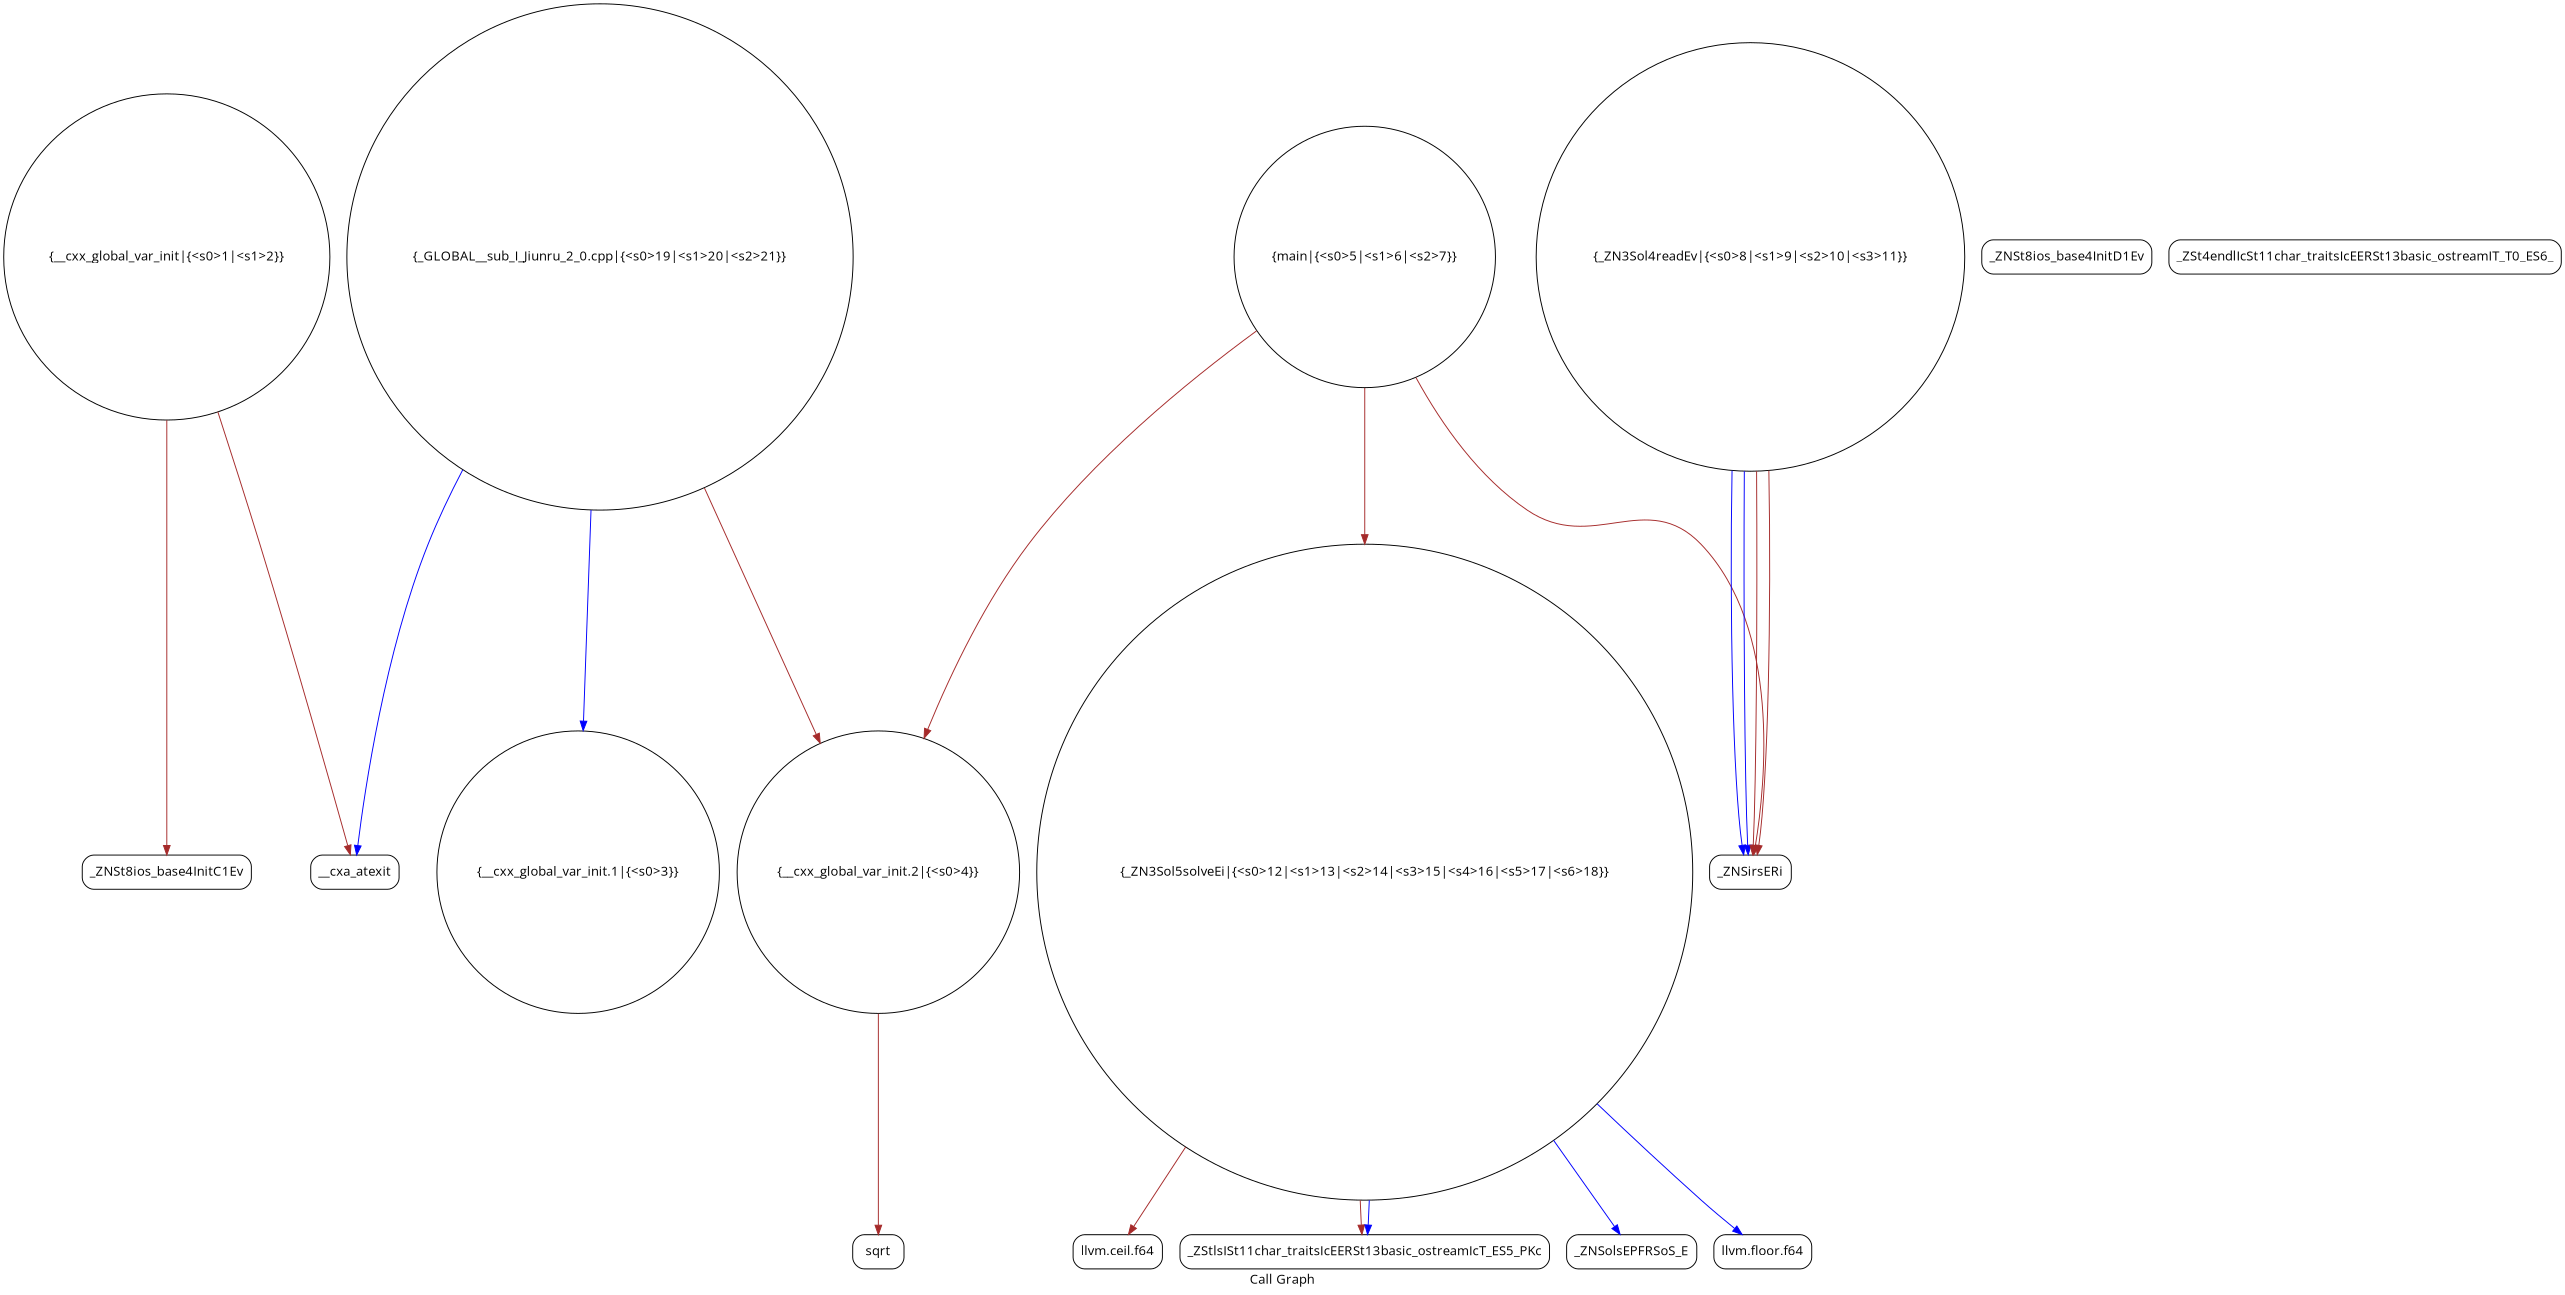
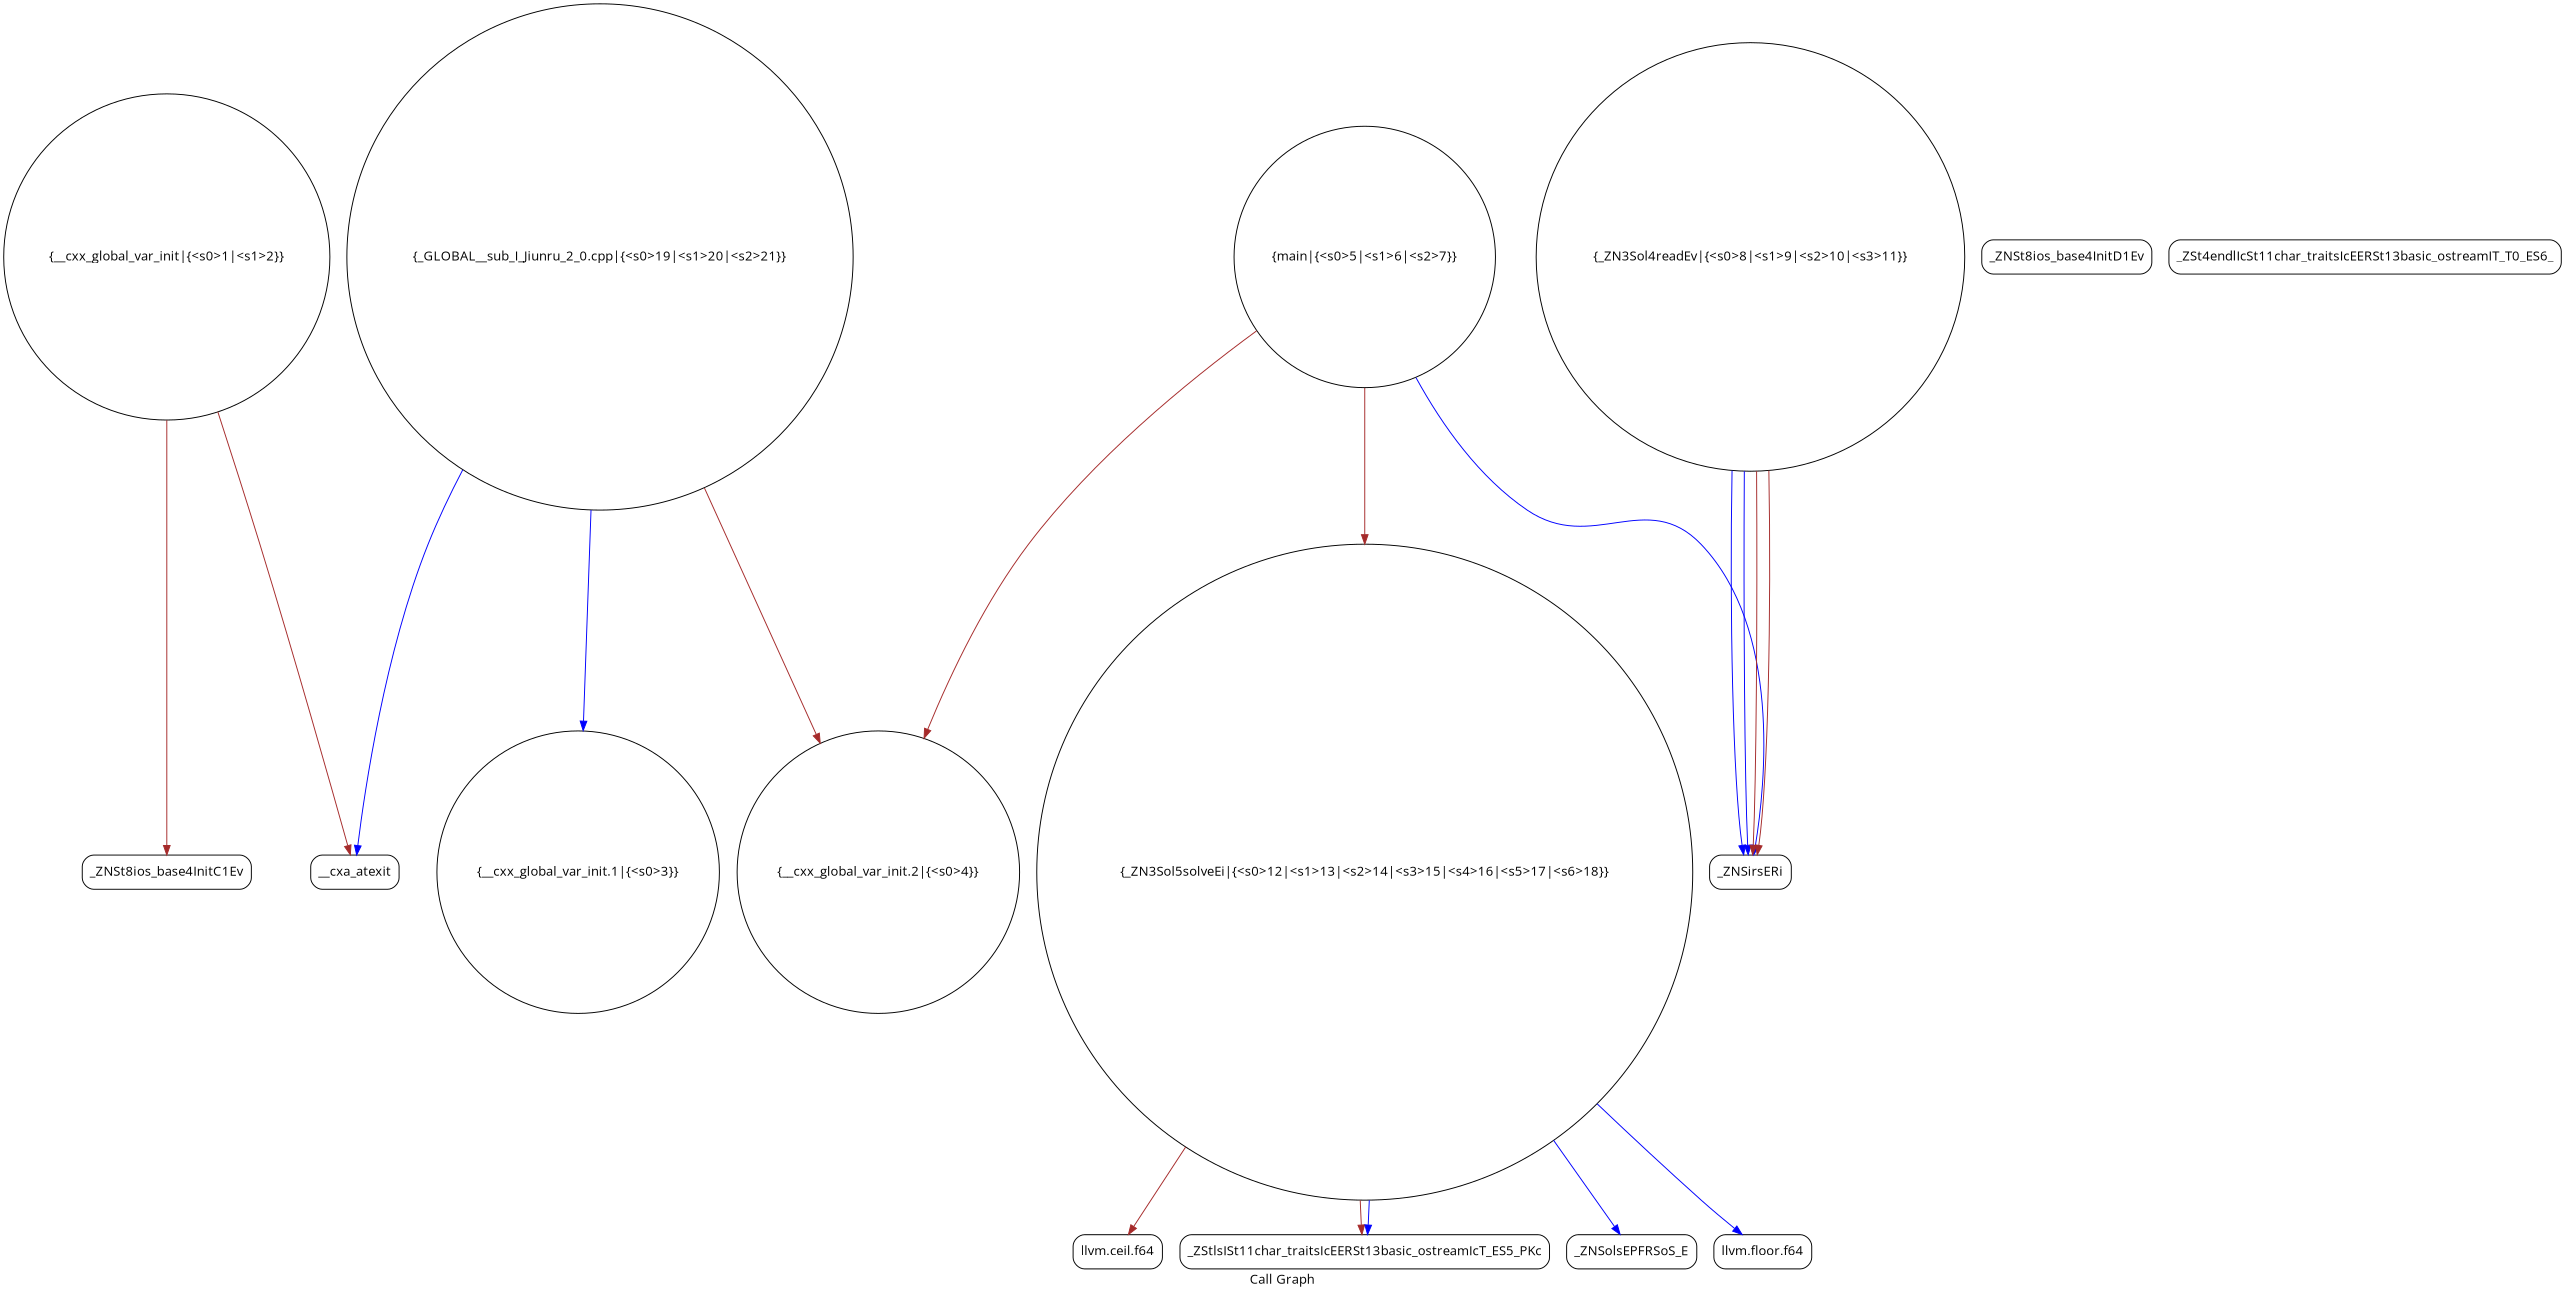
edge "{main|{<s0>5|<s1>6|<s2>7}}" -> "_ZNSirsERi": color brown -> blue
node "sqrt": removed
